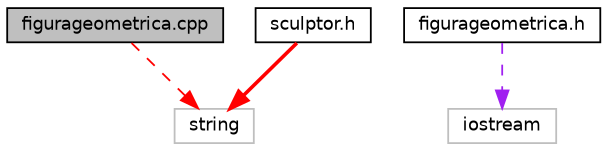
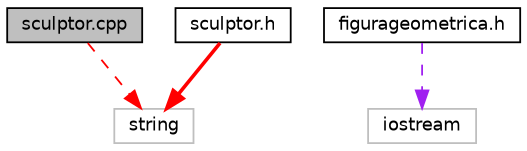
node "figurageometrica.cpp": label "figurageometrica.cpp" -> "sculptor.cpp"
